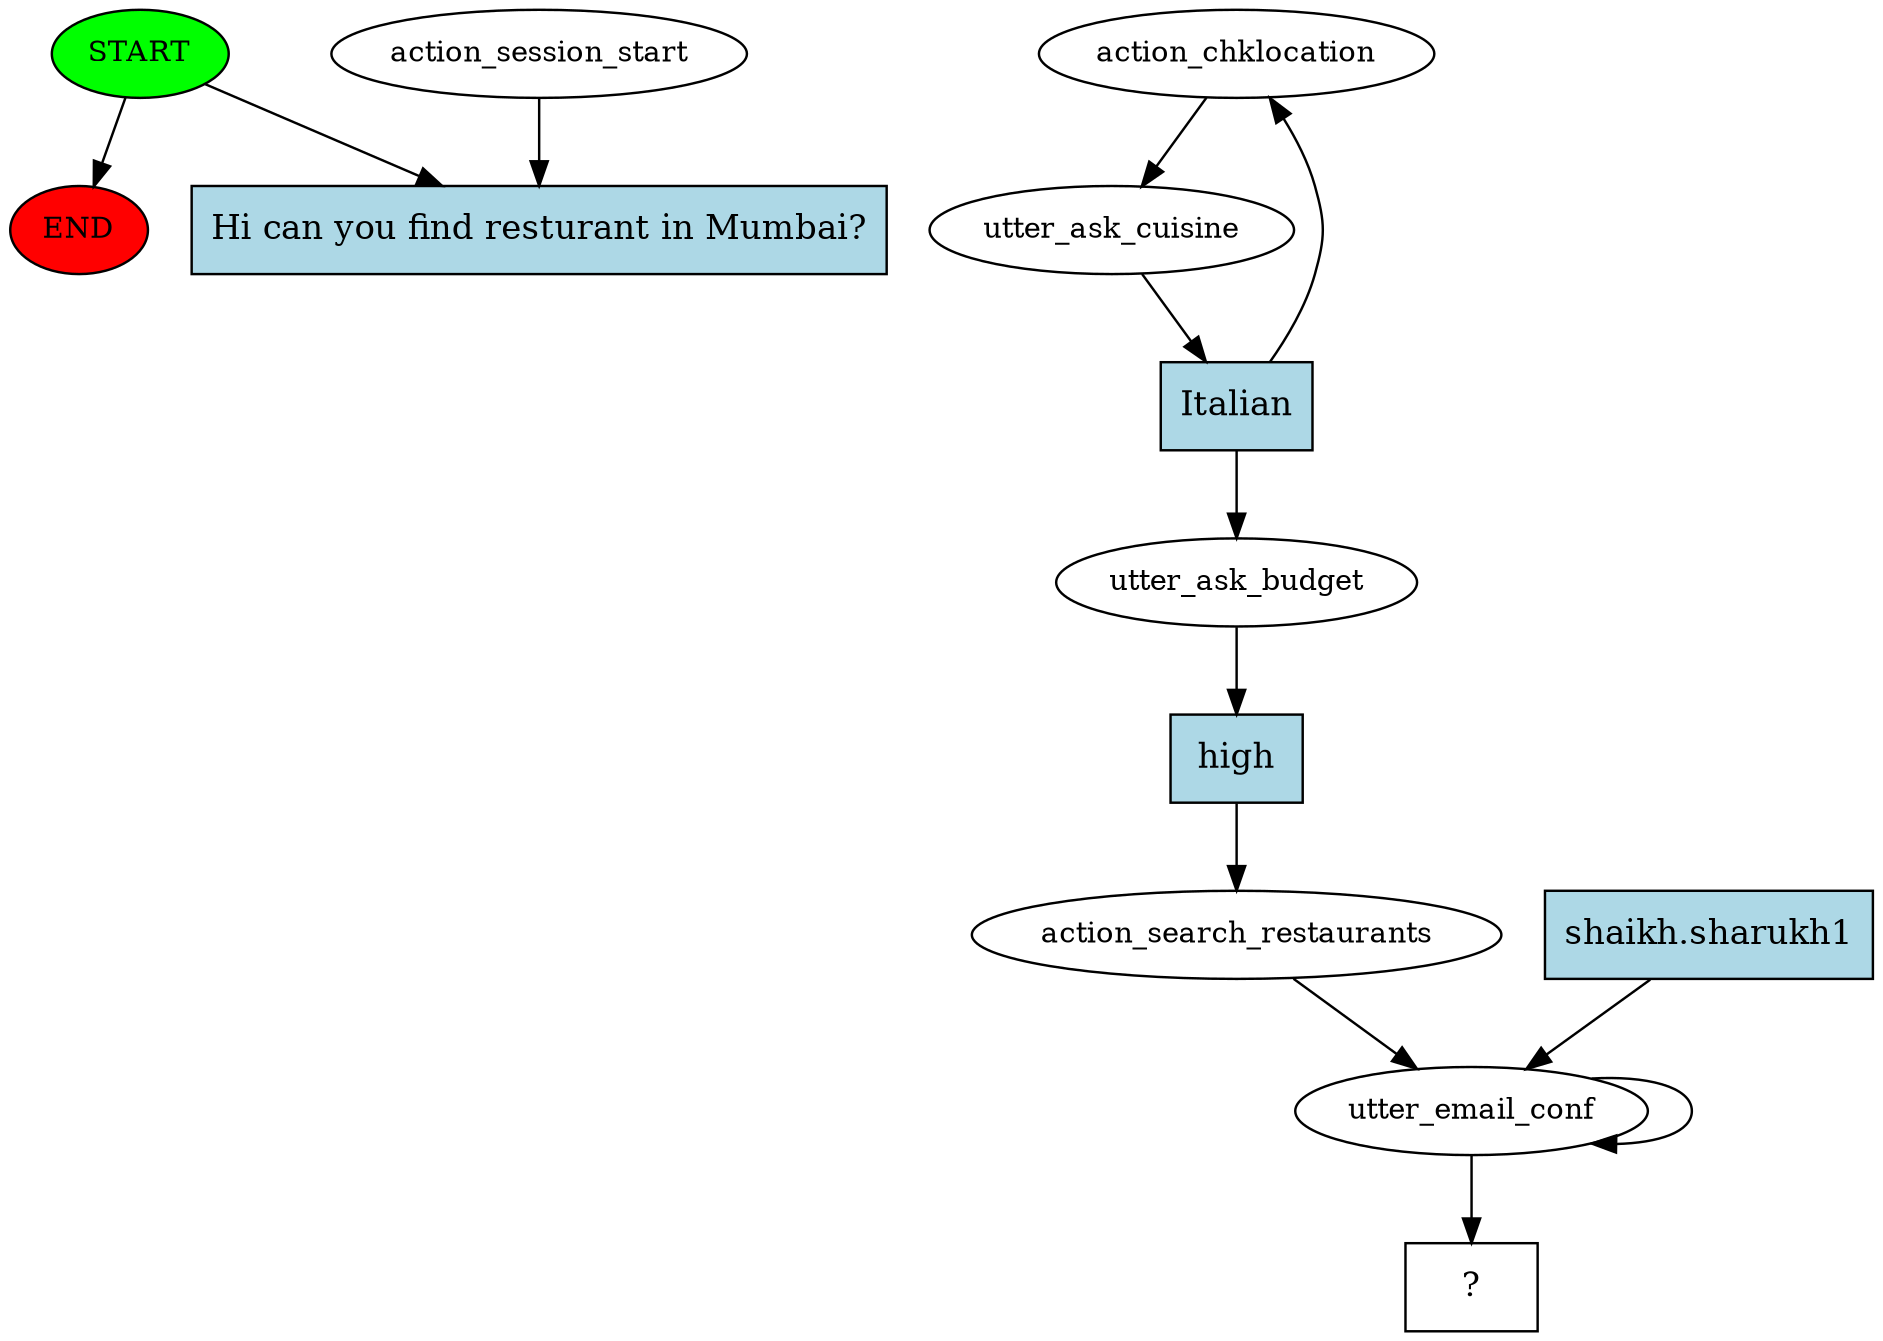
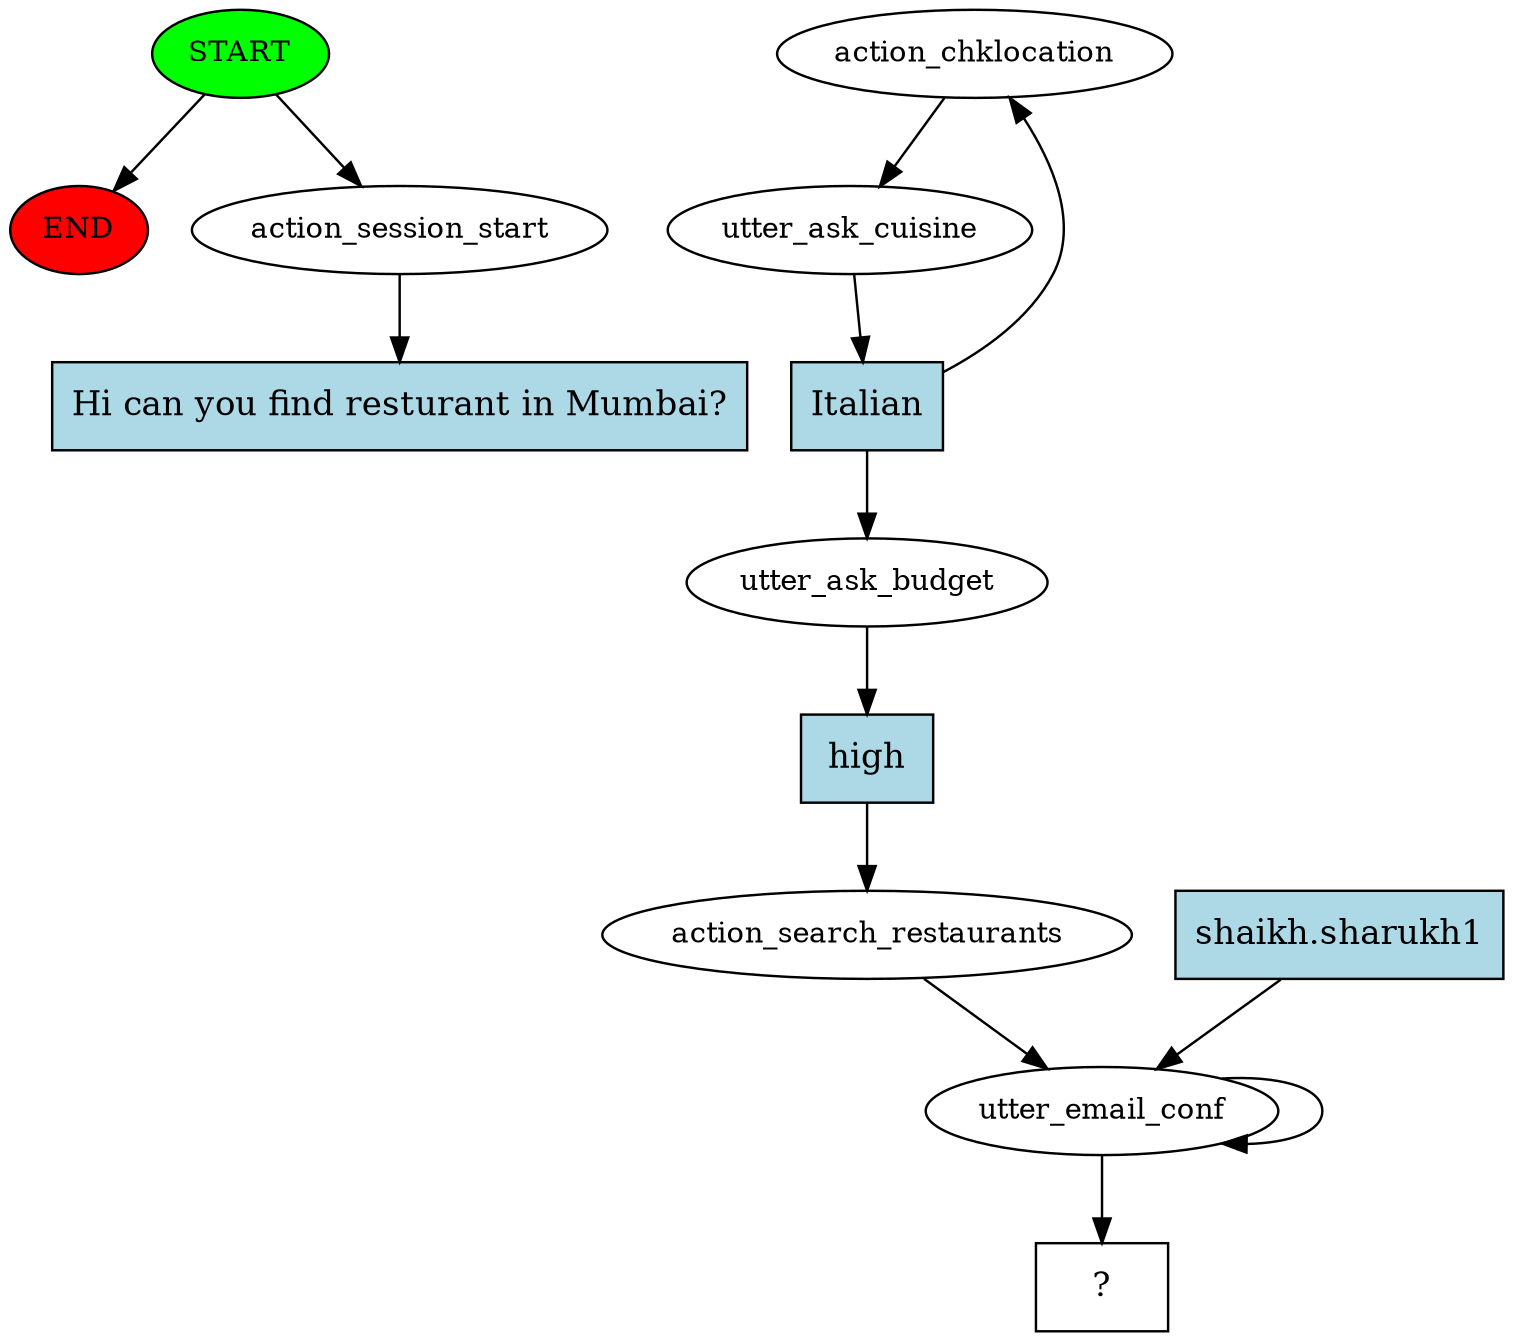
edge "START" -> "Hi can you find resturant in Mumbai?": now "START" -> "action_session_start"
